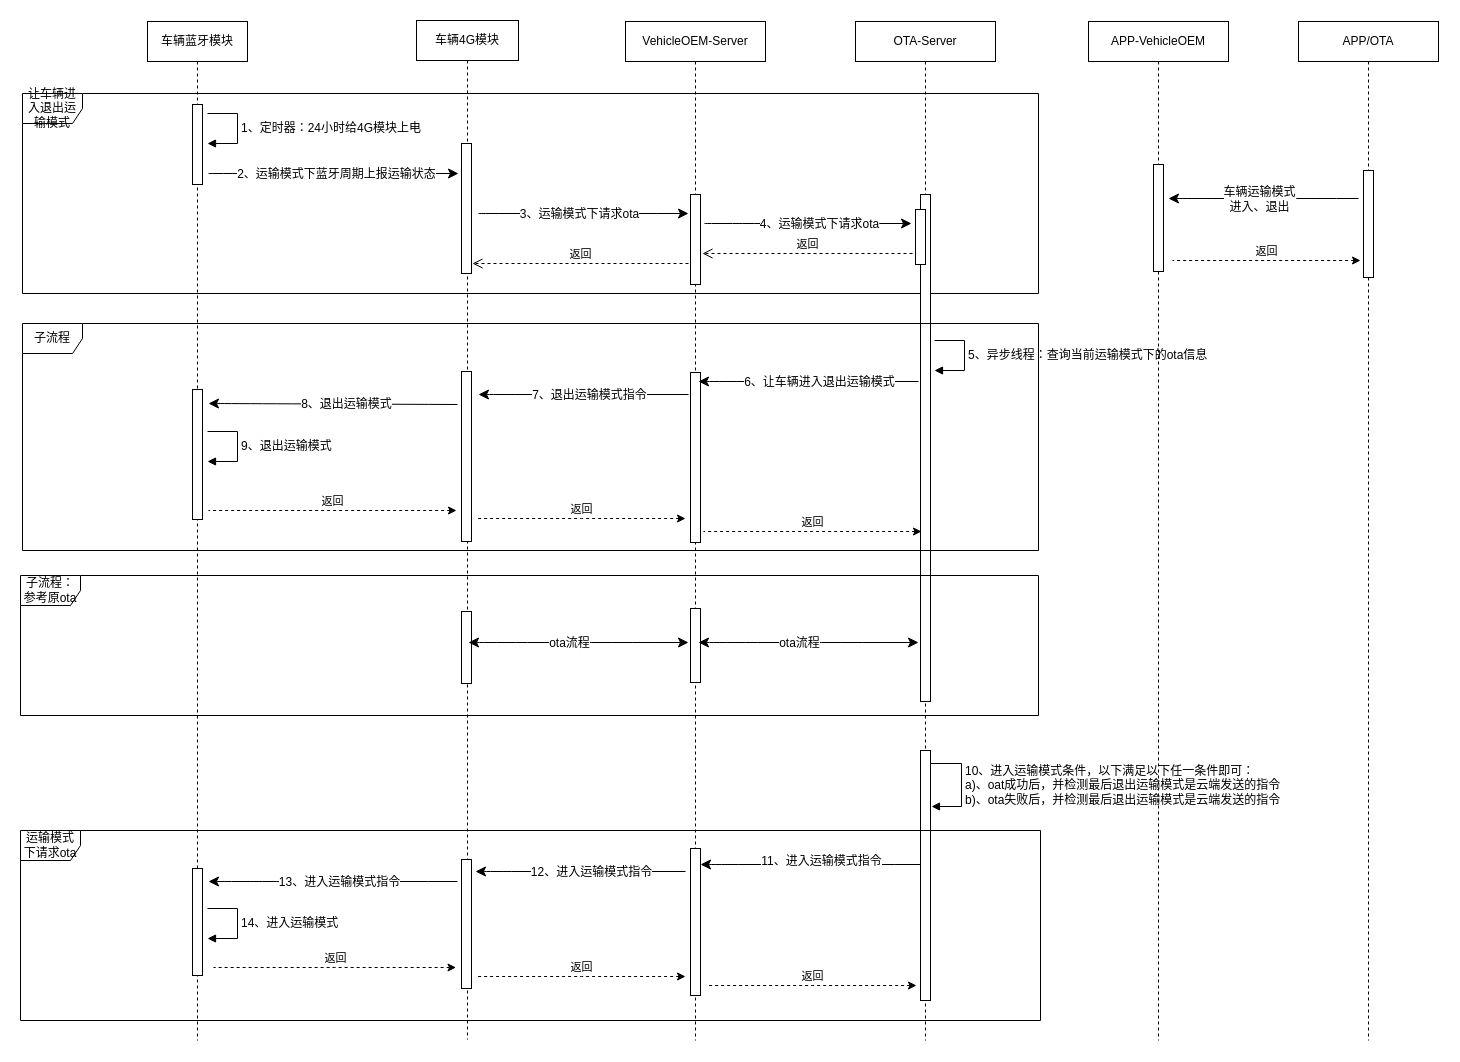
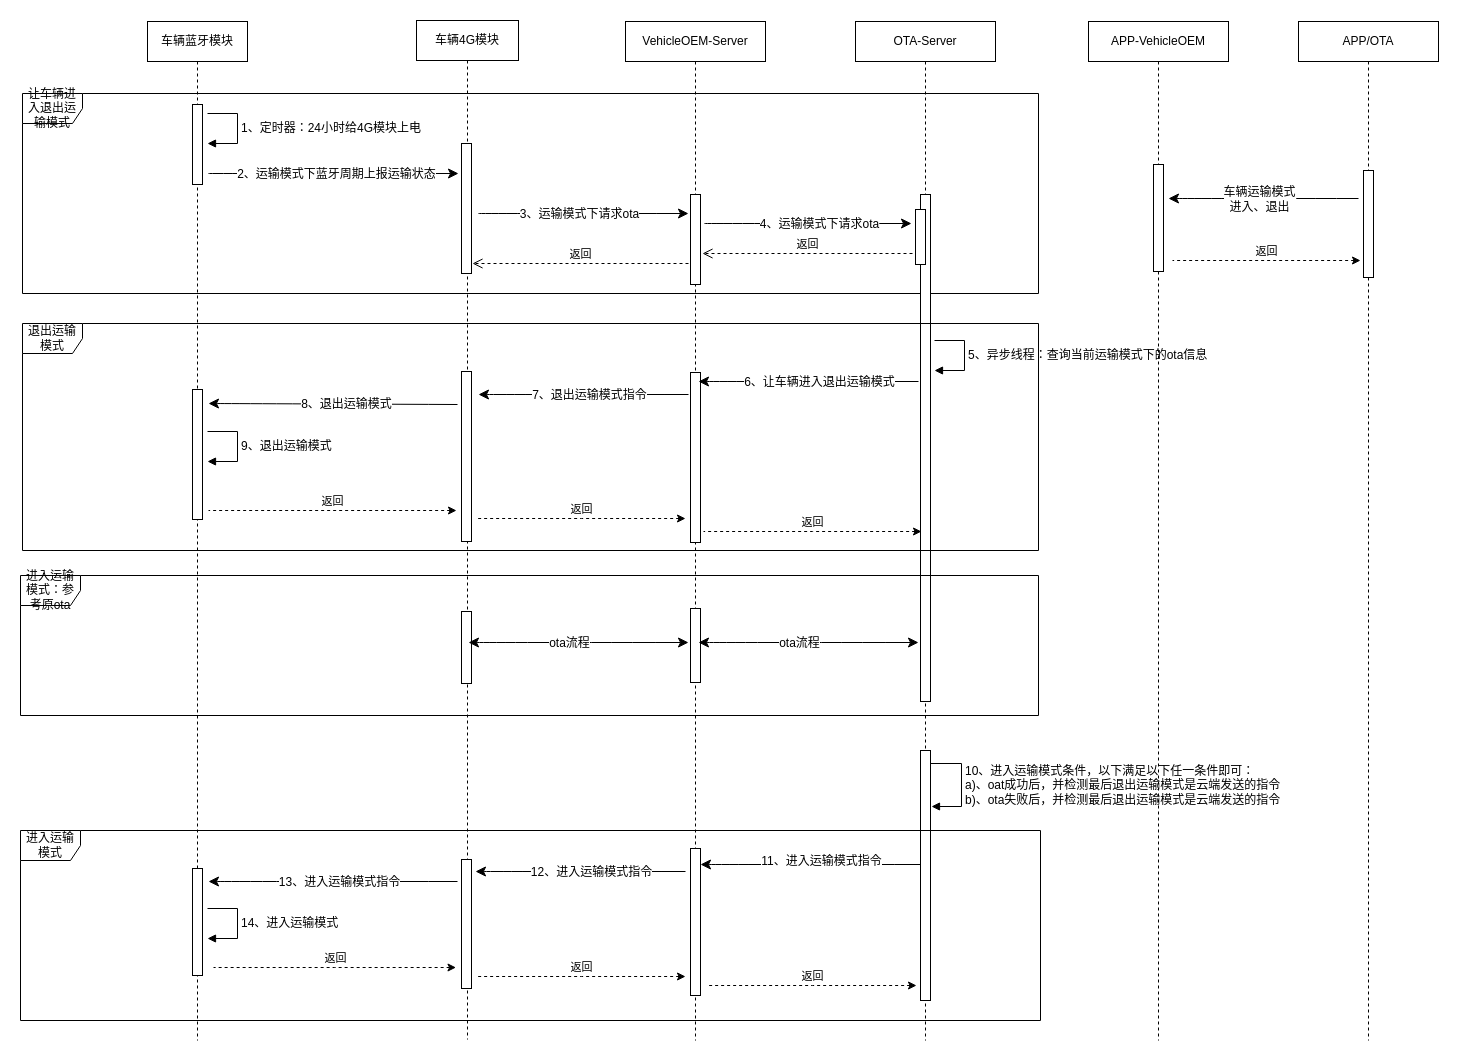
node "子流程": label "子流程" -> "退出运输模式"
node "子流程：参考原ota": label "子流程：参考原ota" -> "进入运输模式：参考原ota"
node "运输模式下请求ota": label "运输模式下请求ota" -> "进入运输模式"
